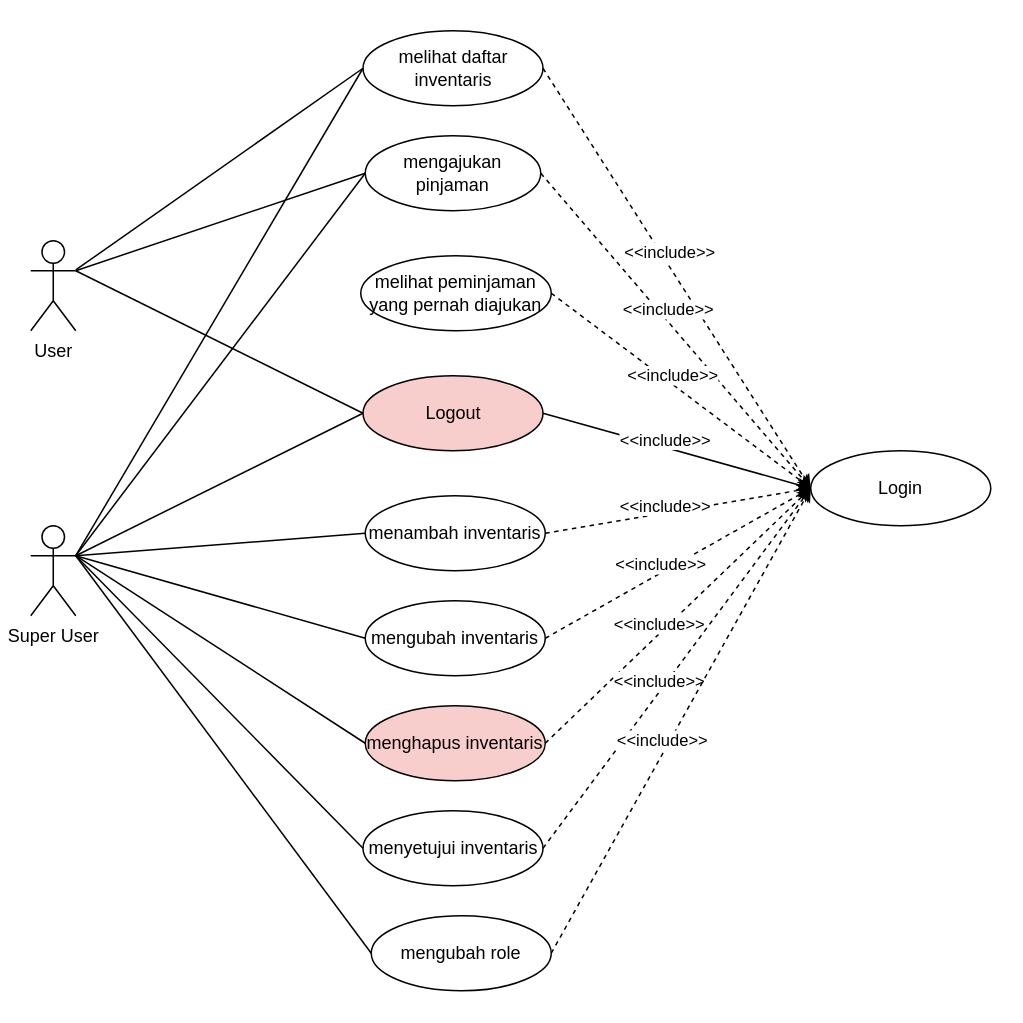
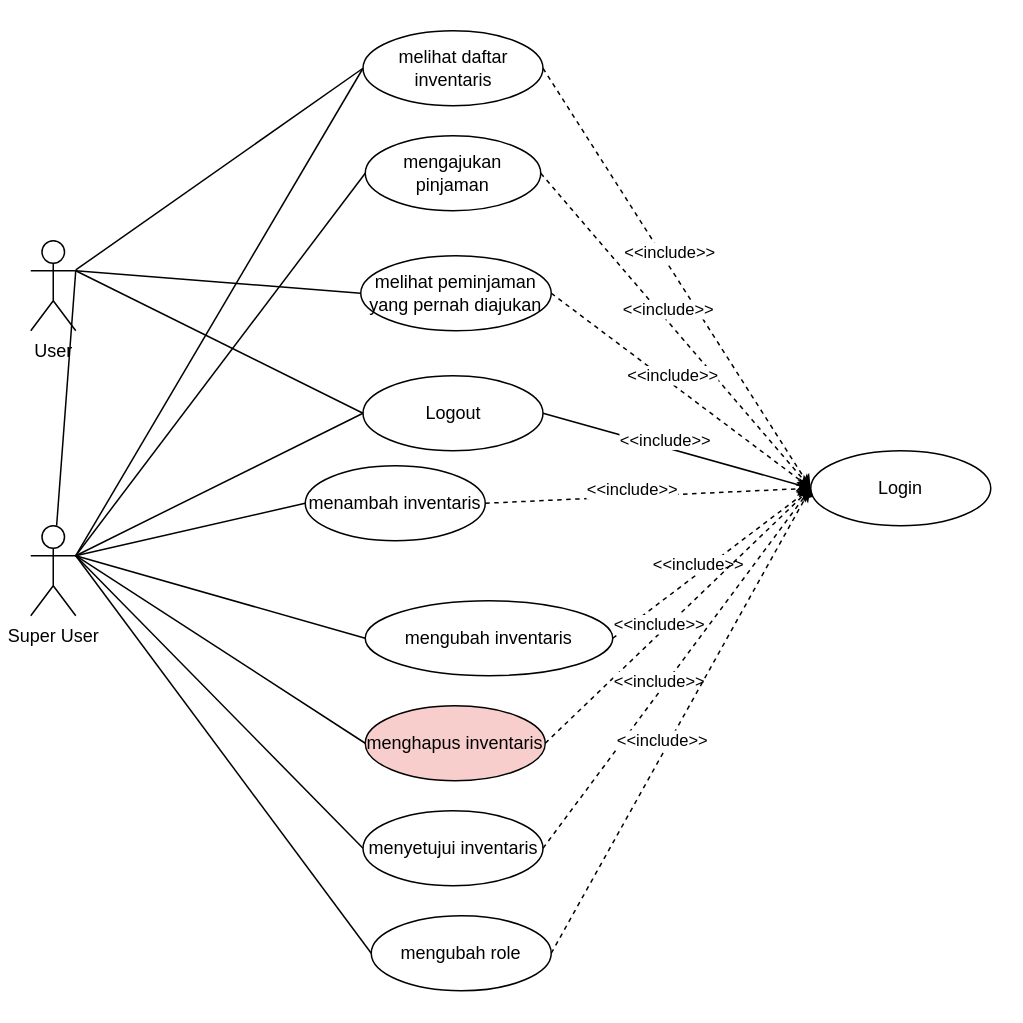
edge "mengajukan pinjaman" -- "User": now "Super User" -- "User"
edge "User" -- "melihat peminjaman yang pernah diajukan": added
node "Logout": fillcolor #f8cecc -> #ffffff
edge "mengubah role" -> "Login": arrowhead classic -> diamond
node "menambah inventaris": moved (455, 533) -> (395, 503)
node "mengubah inventaris": size 180x75 -> 248x75
